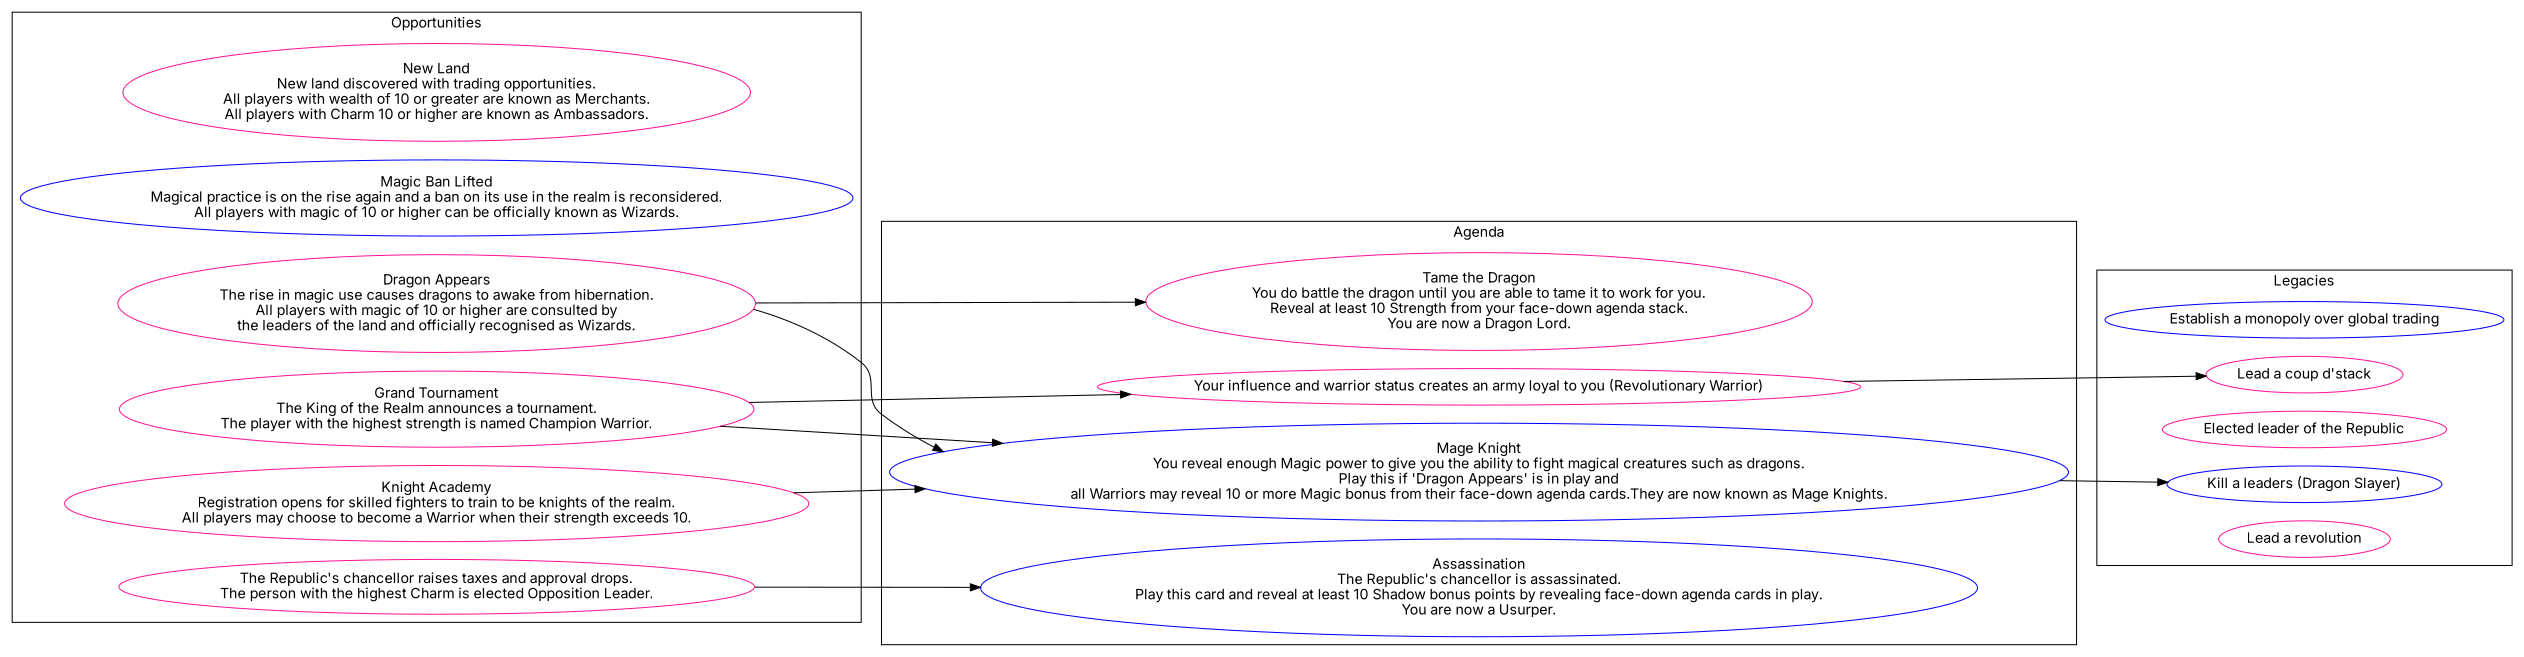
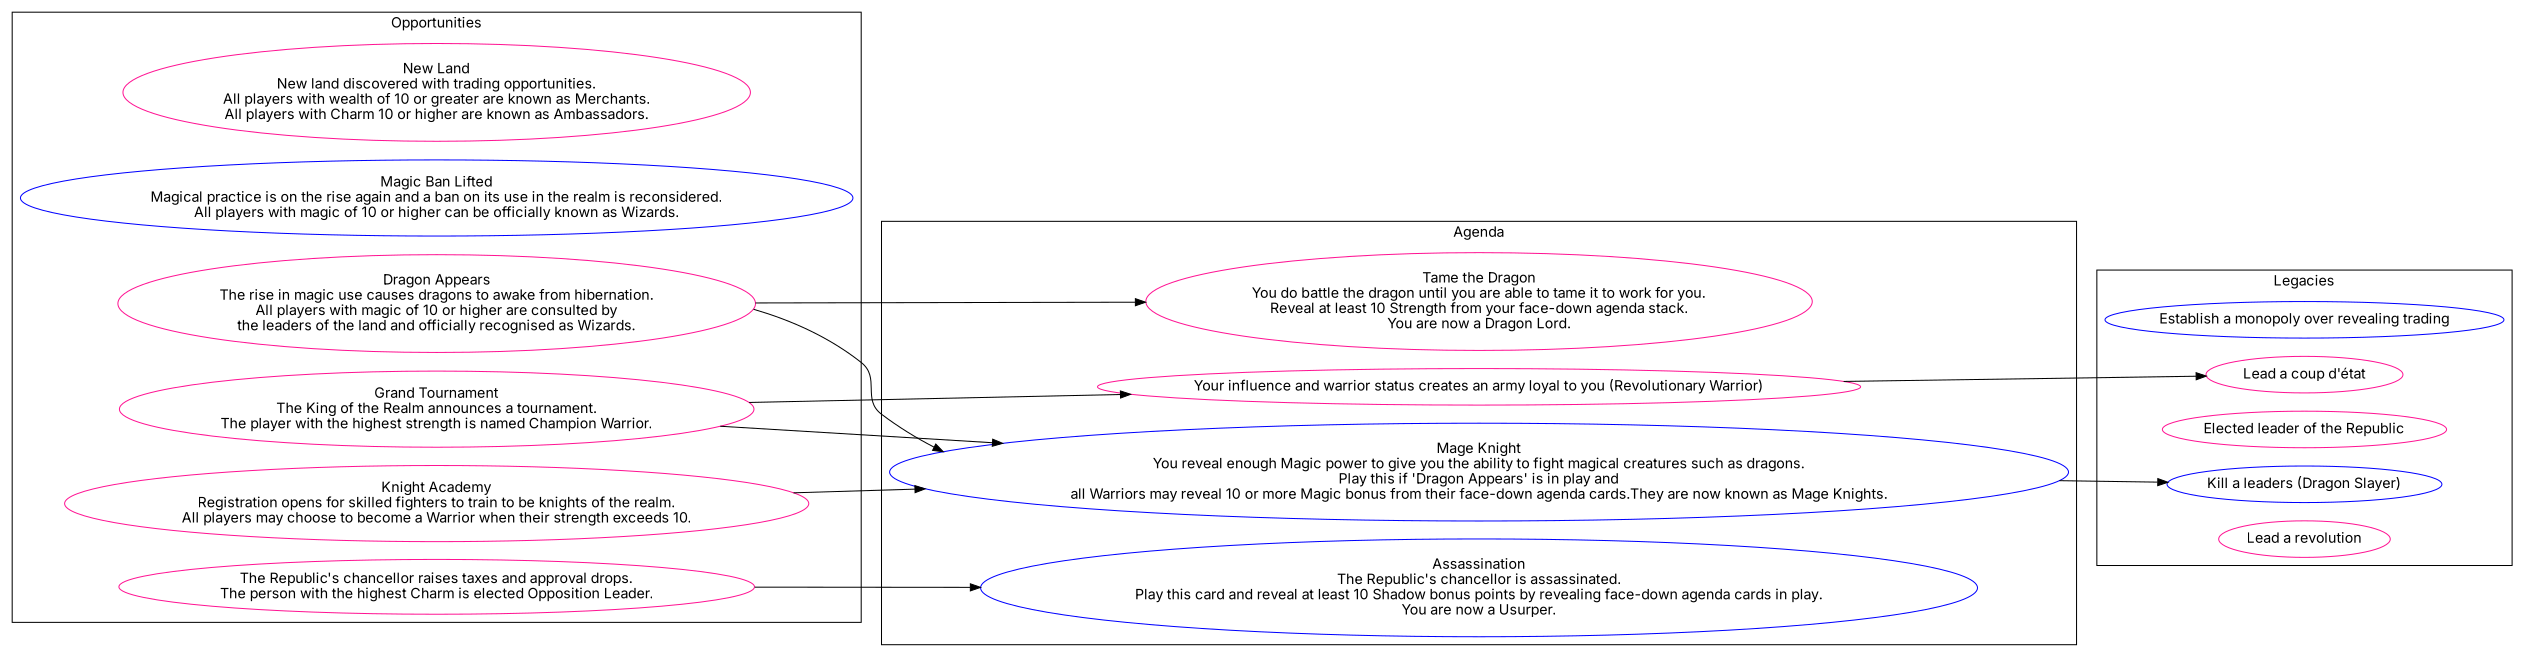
node "Establish a monopoly over global trading": label "Establish a monopoly over global trading" -> "Establish a monopoly over revealing trading"
node "Lead a coup d'stack": label "Lead a coup d'stack" -> "Lead a coup d'état"
